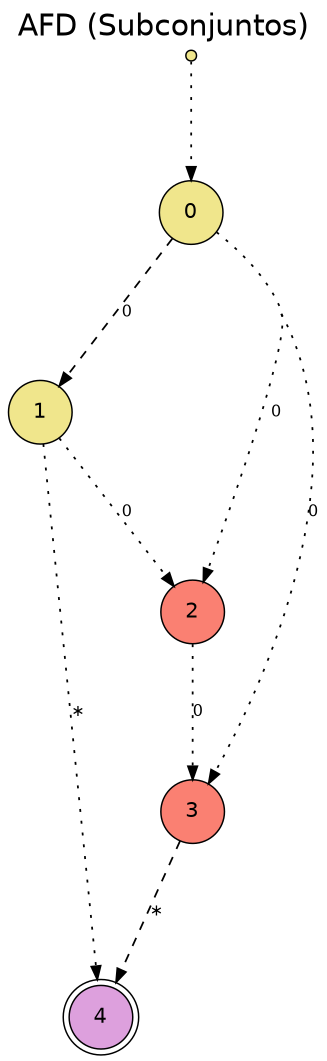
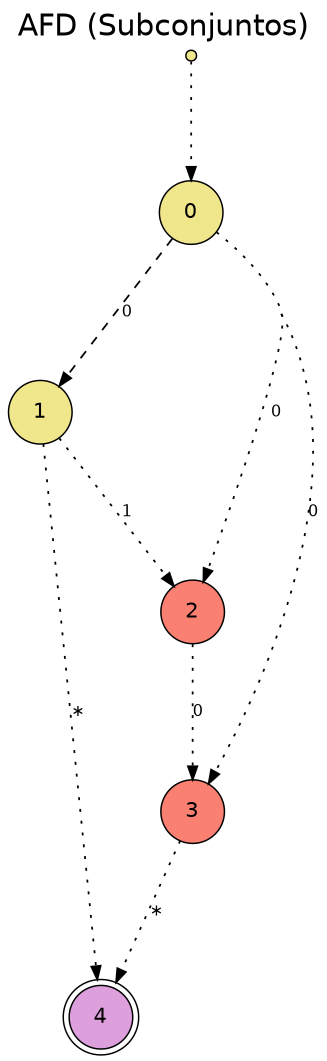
edge "1" -> "2": label "0" -> "1"
edge "3" -> "4": style dashed -> dotted
